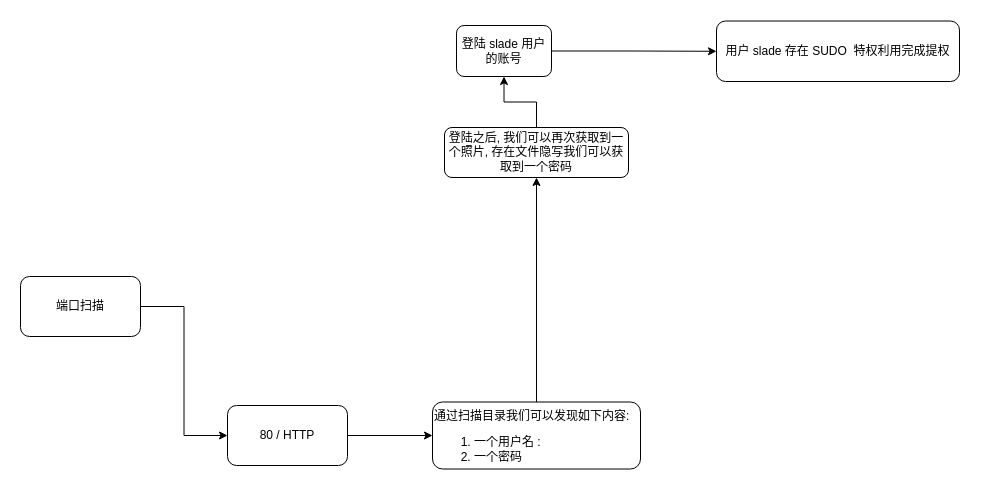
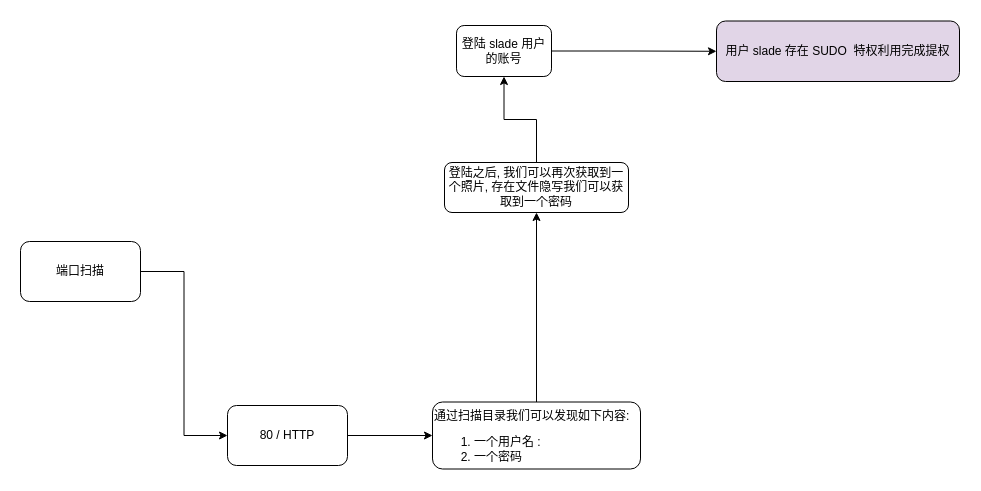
node "用户 slade 存在 SUDO 特权利用完成提权": fillcolor #ffffff -> #e1d5e7
node "登陆之后, 我们可以再次获取到一个照片, 存在文件隐写我们可以获取到一个密码": moved (537, 153) -> (537, 188)
node "端口扫描": moved (81, 307) -> (81, 272)
